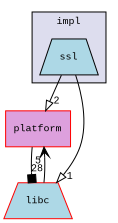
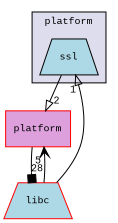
cluster "impl": label "impl" -> "platform"
edge "ssl" -> "libc": reversed
